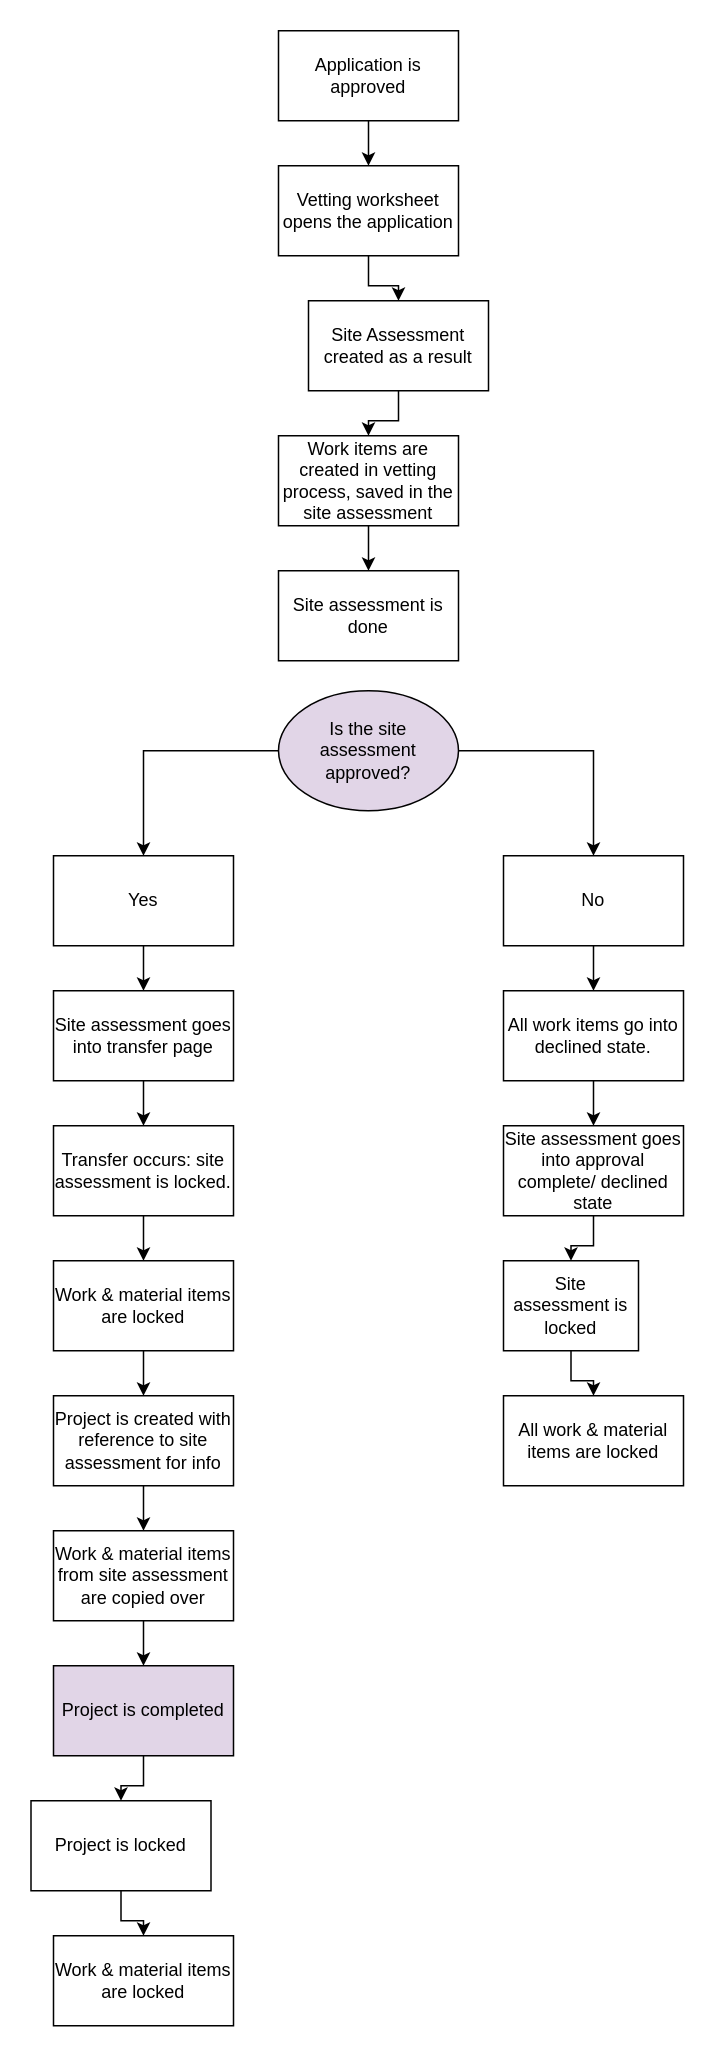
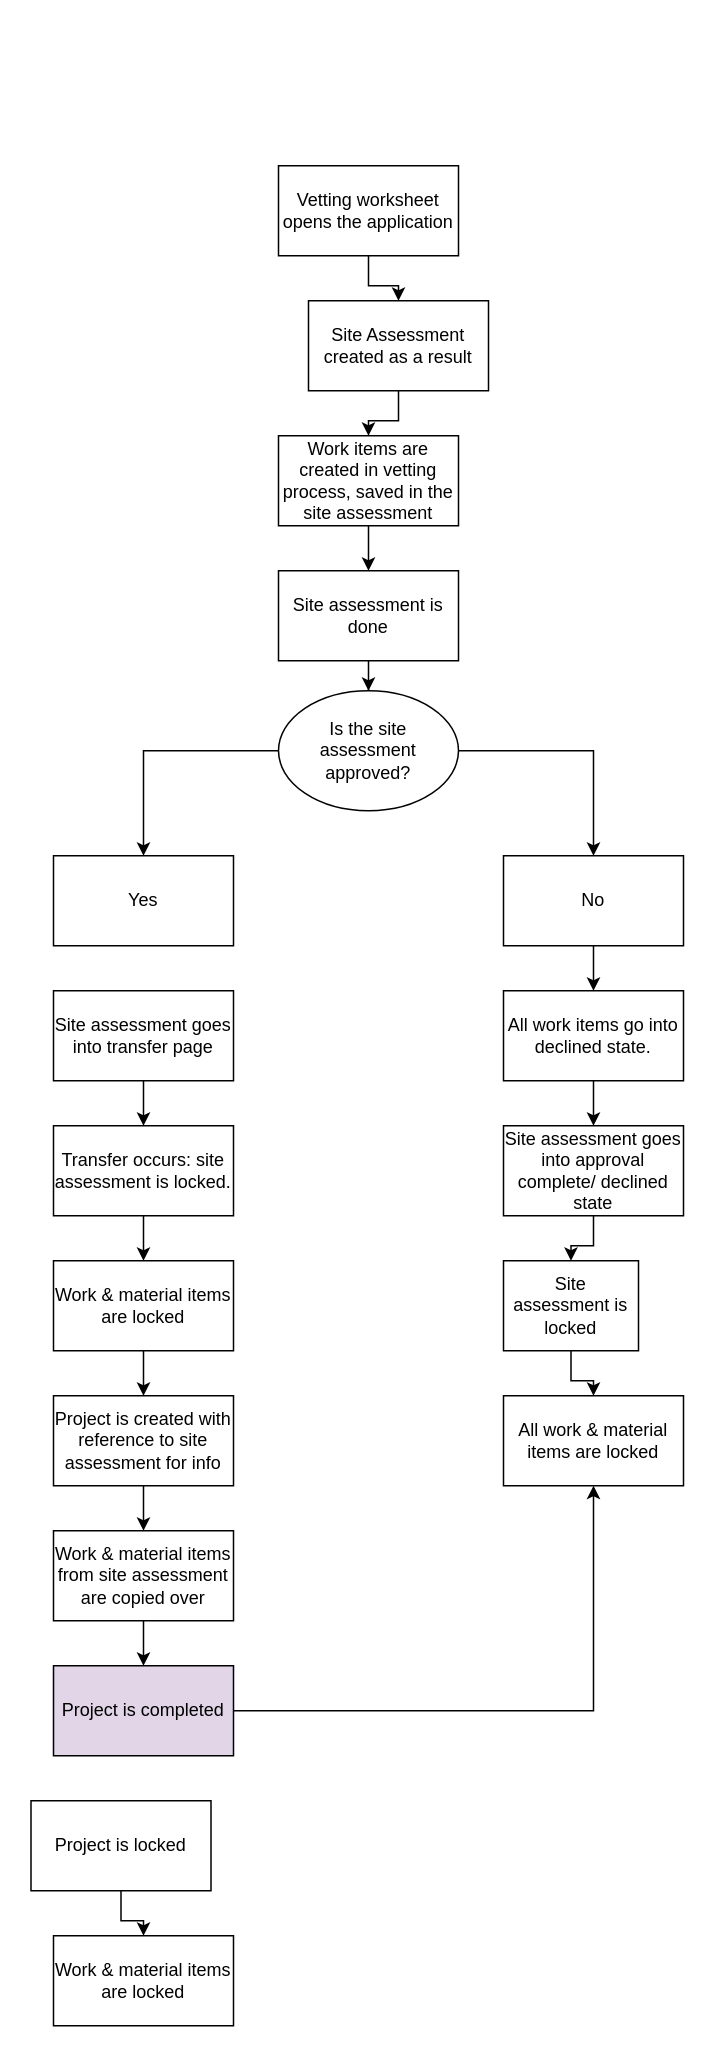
node "Application is approved": removed
edge "Application is approved" -> "Vetting worksheet opens the application": removed
edge "Site assessment is done" -> "Is the site assessment approved?": added
node "Is the site assessment approved?": fillcolor #e1d5e7 -> #ffffff
edge "Yes" -> "Site assessment goes into transfer page": removed
edge "Project is completed" -> "Project is locked": now "Project is completed" -> "All work & material items are locked"
